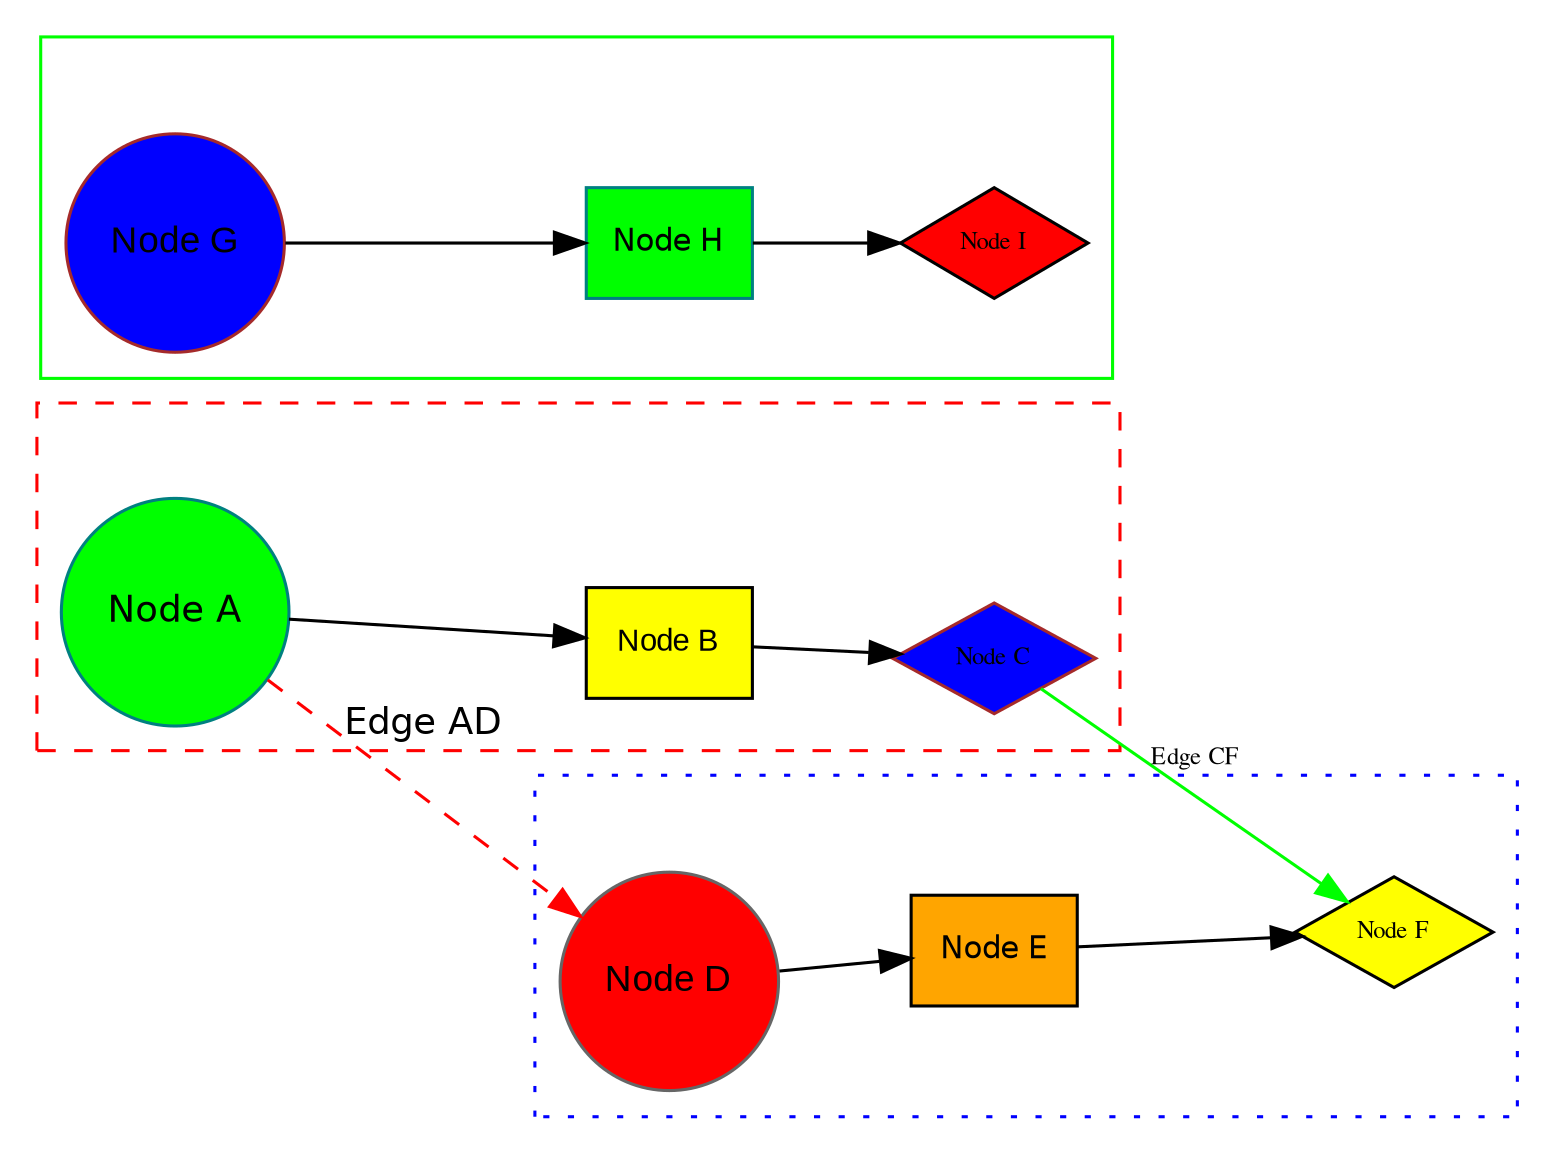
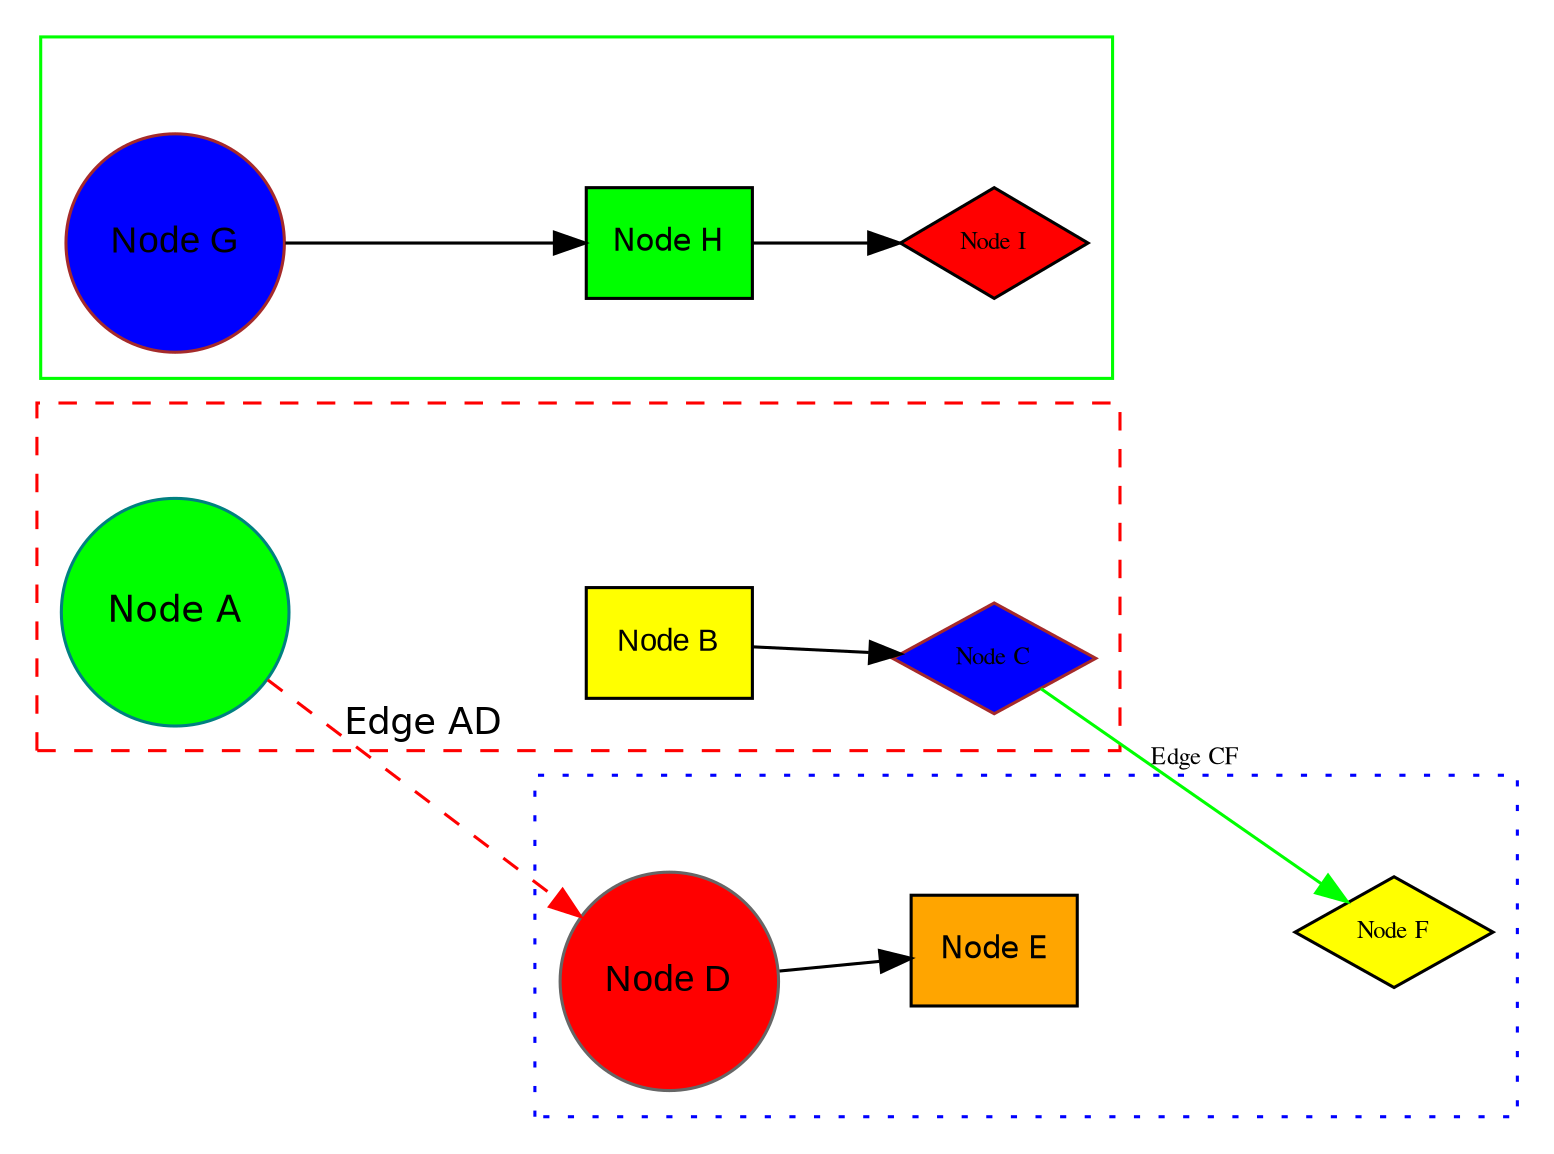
node "Node H": color teal -> black
edge "Node A" -> "Node B": removed
edge "Node E" -> "Node F": removed
